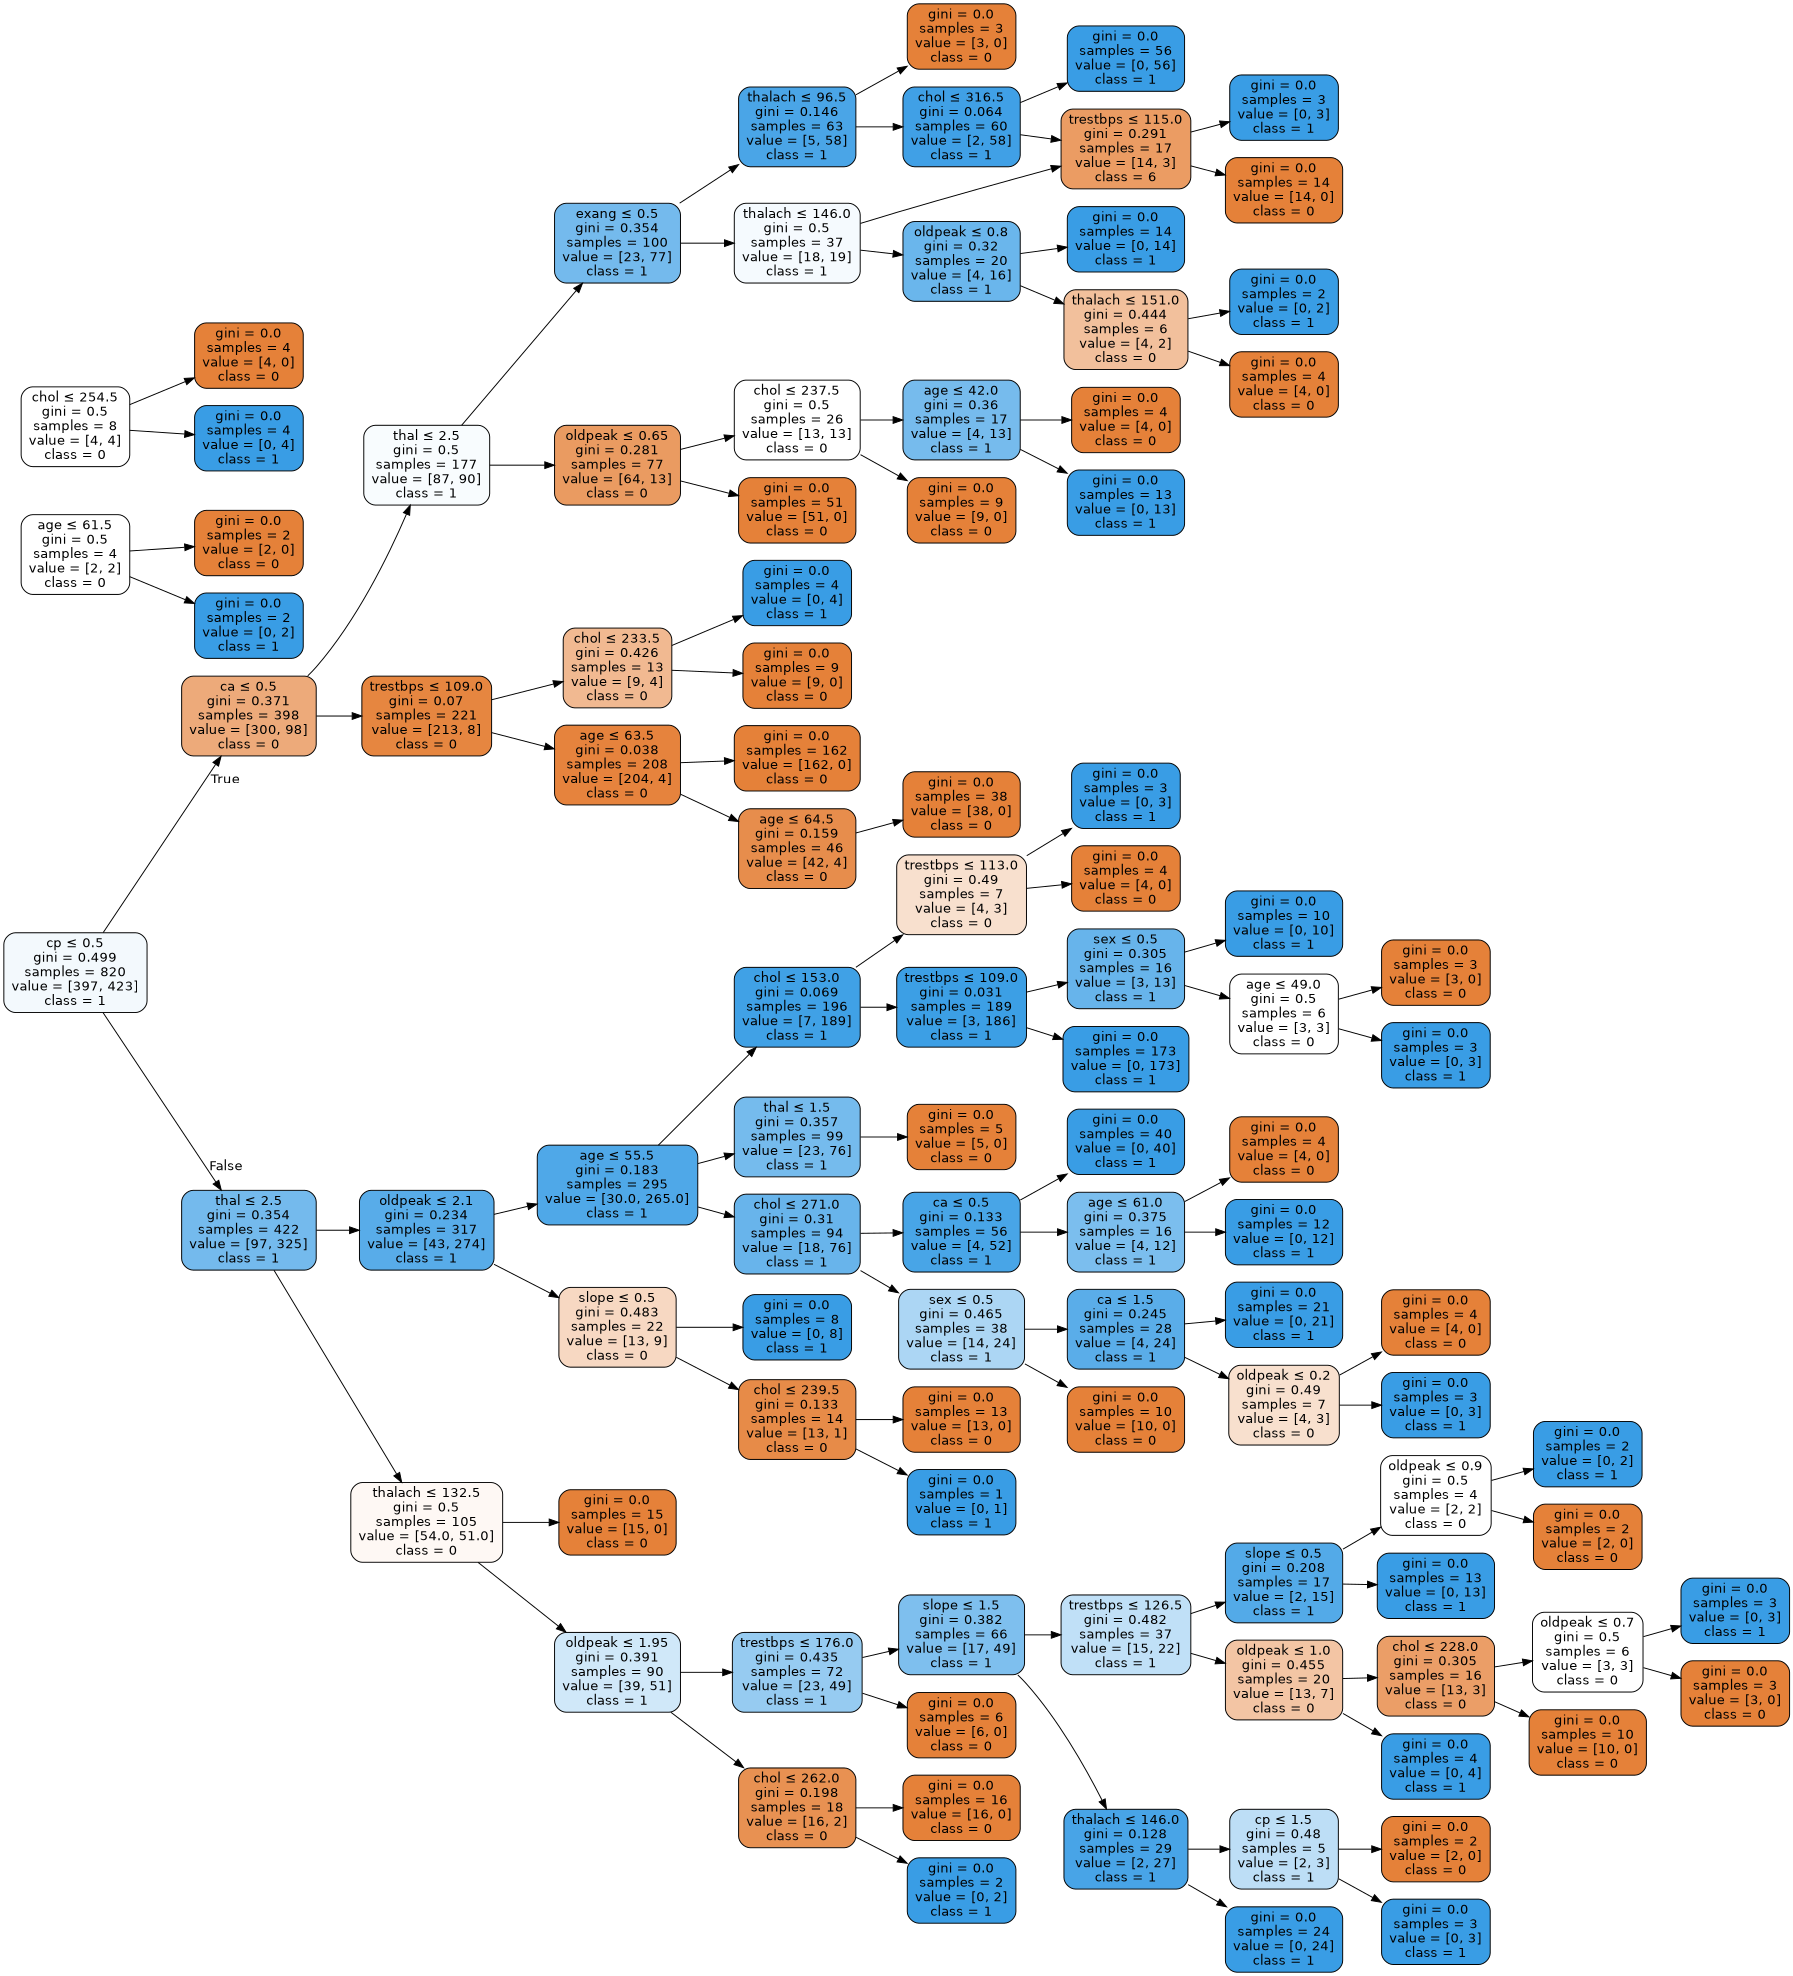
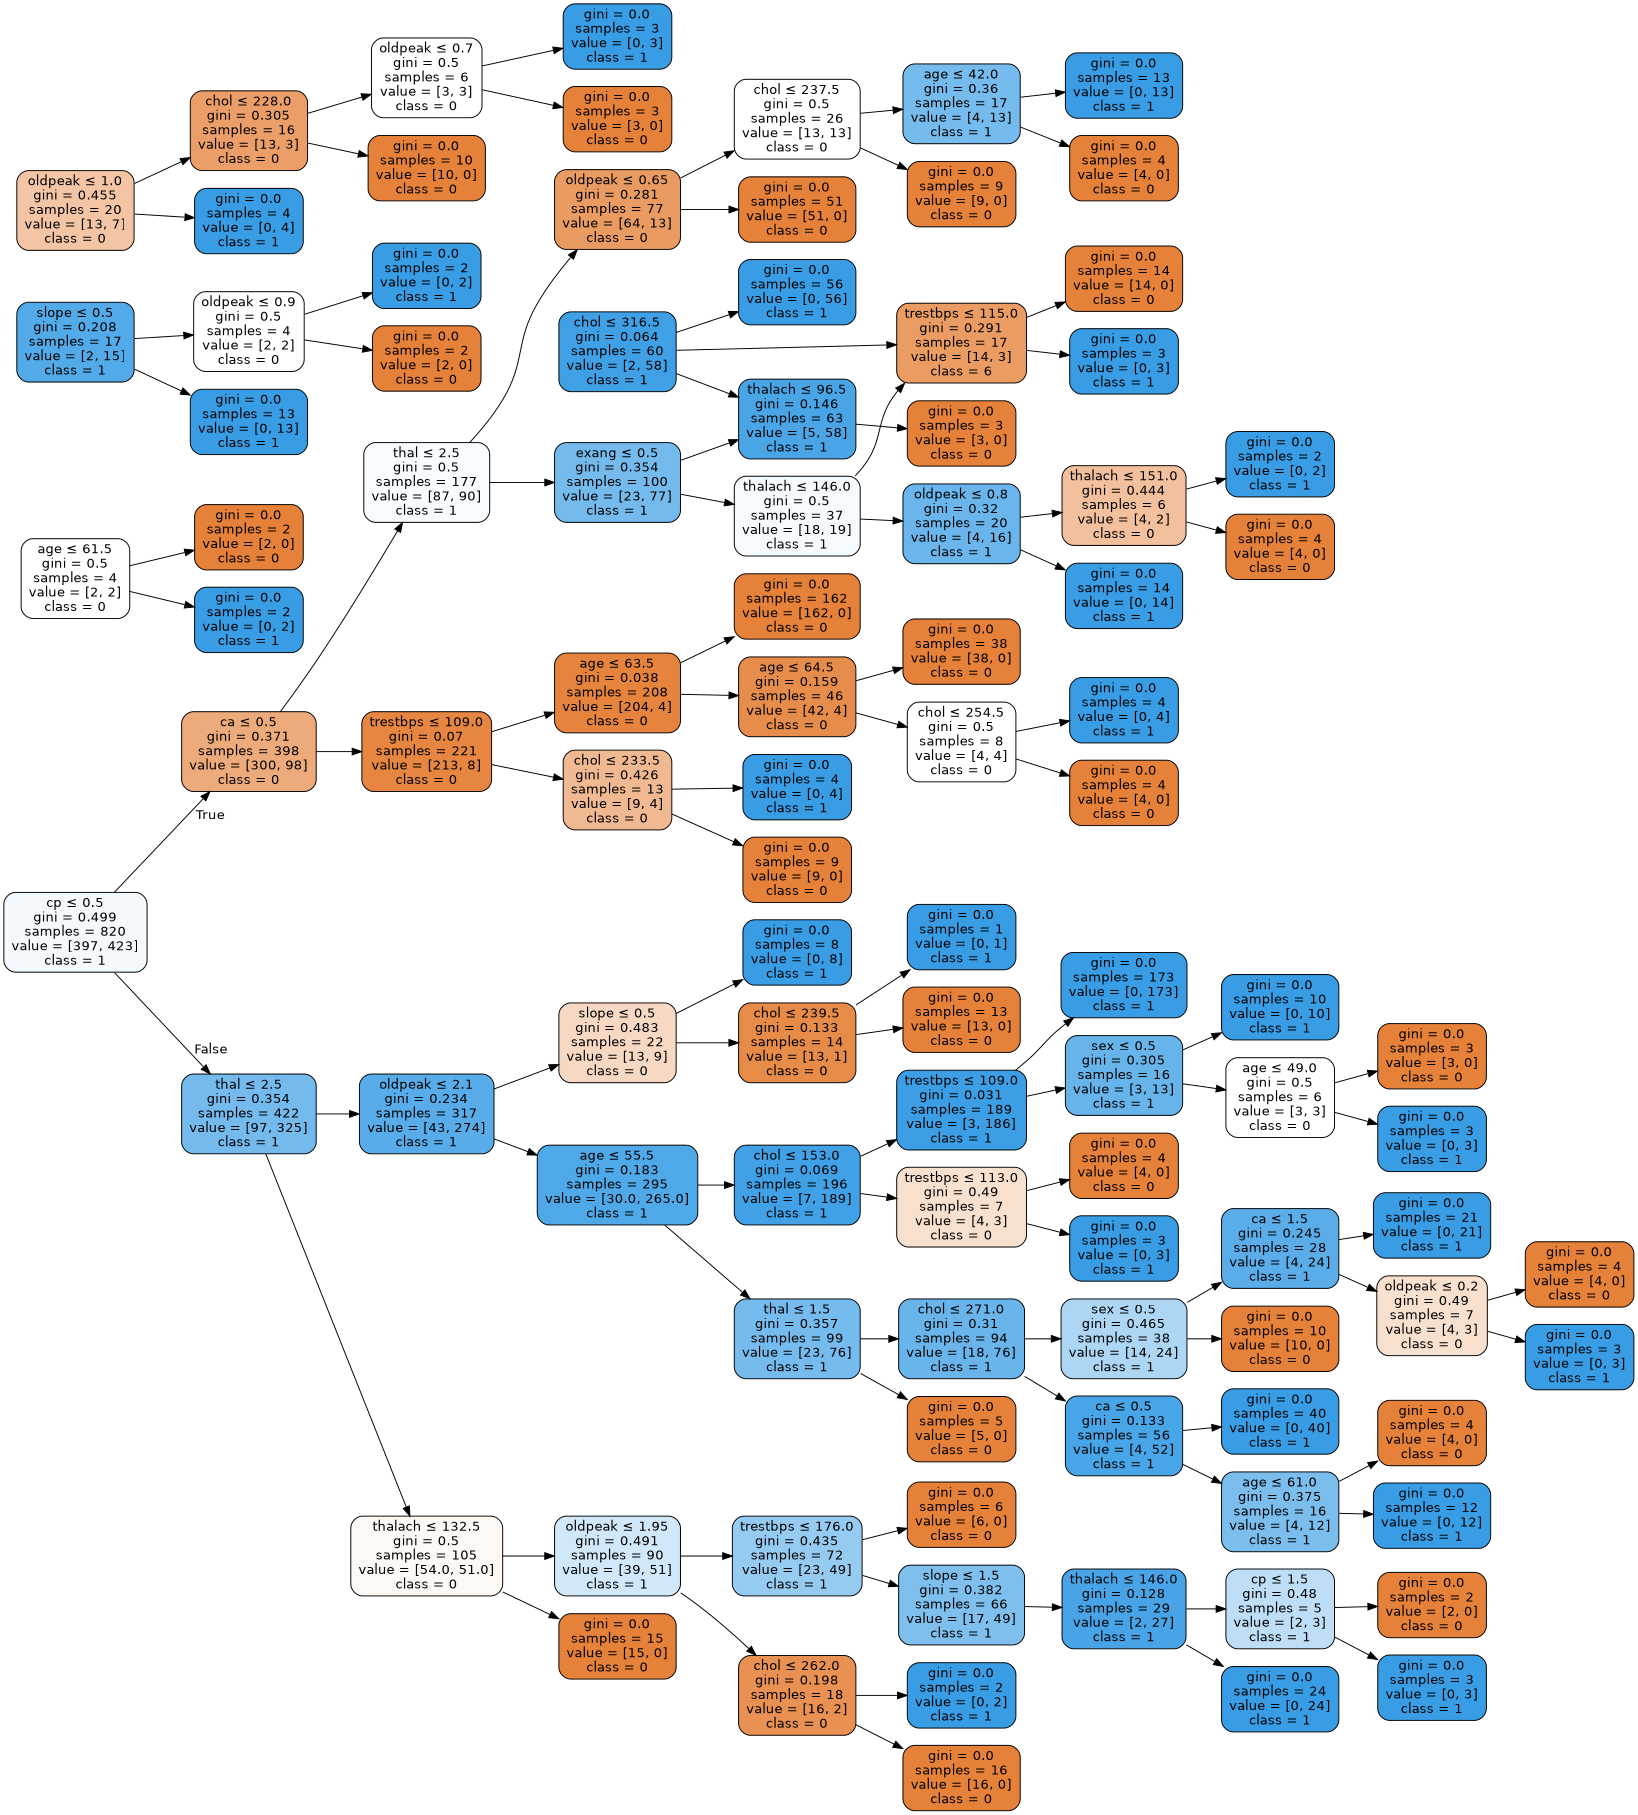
edge "thalach ≤ 96.5" -> "chol ≤ 316.5": reversed
edge "age ≤ 64.5" -> "chol ≤ 254.5": added
edge "age ≤ 55.5" -> "chol ≤ 271.0": now "thal ≤ 1.5" -> "chol ≤ 271.0"
node "trestbps ≤ 126.5": removed
node "oldpeak ≤ 1.95": text "gini = 0.391" -> "gini = 0.491"
